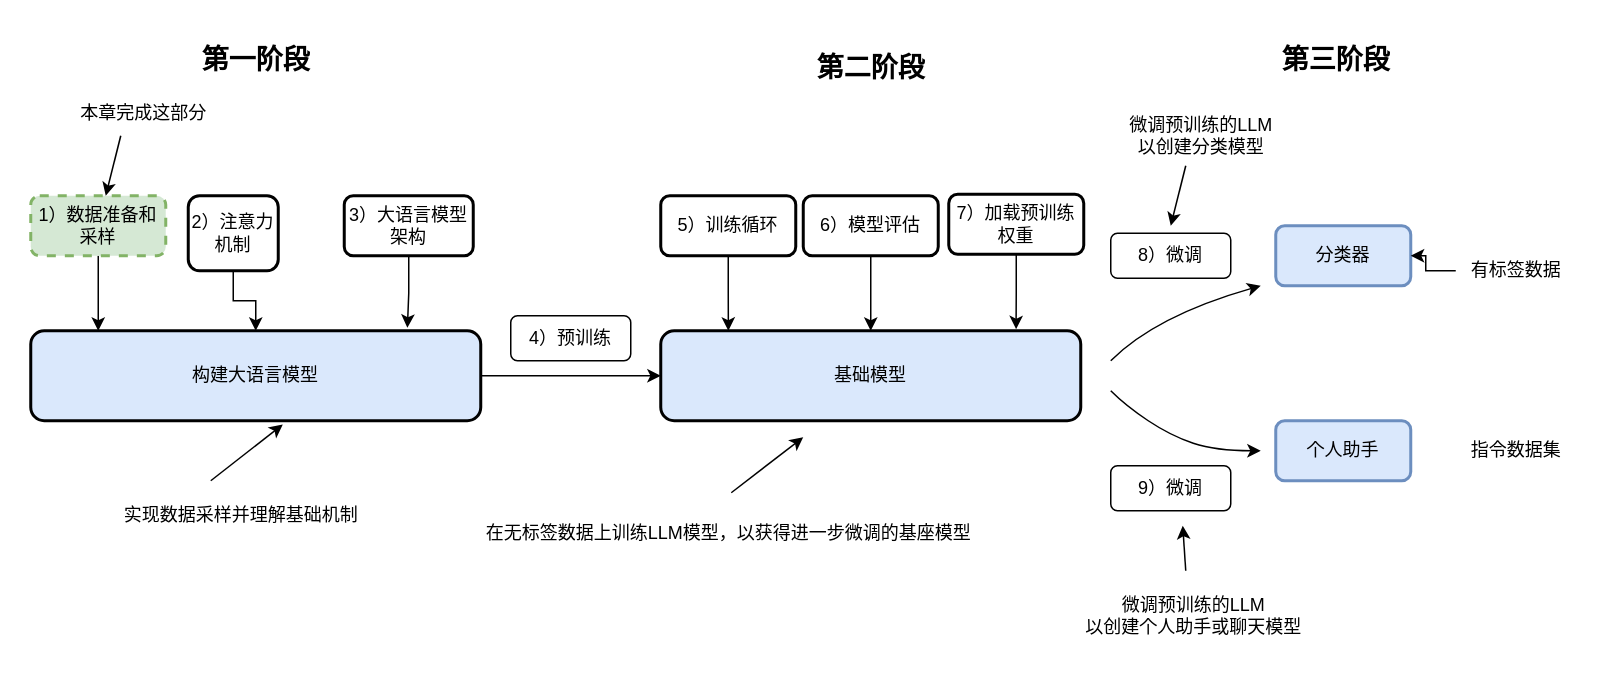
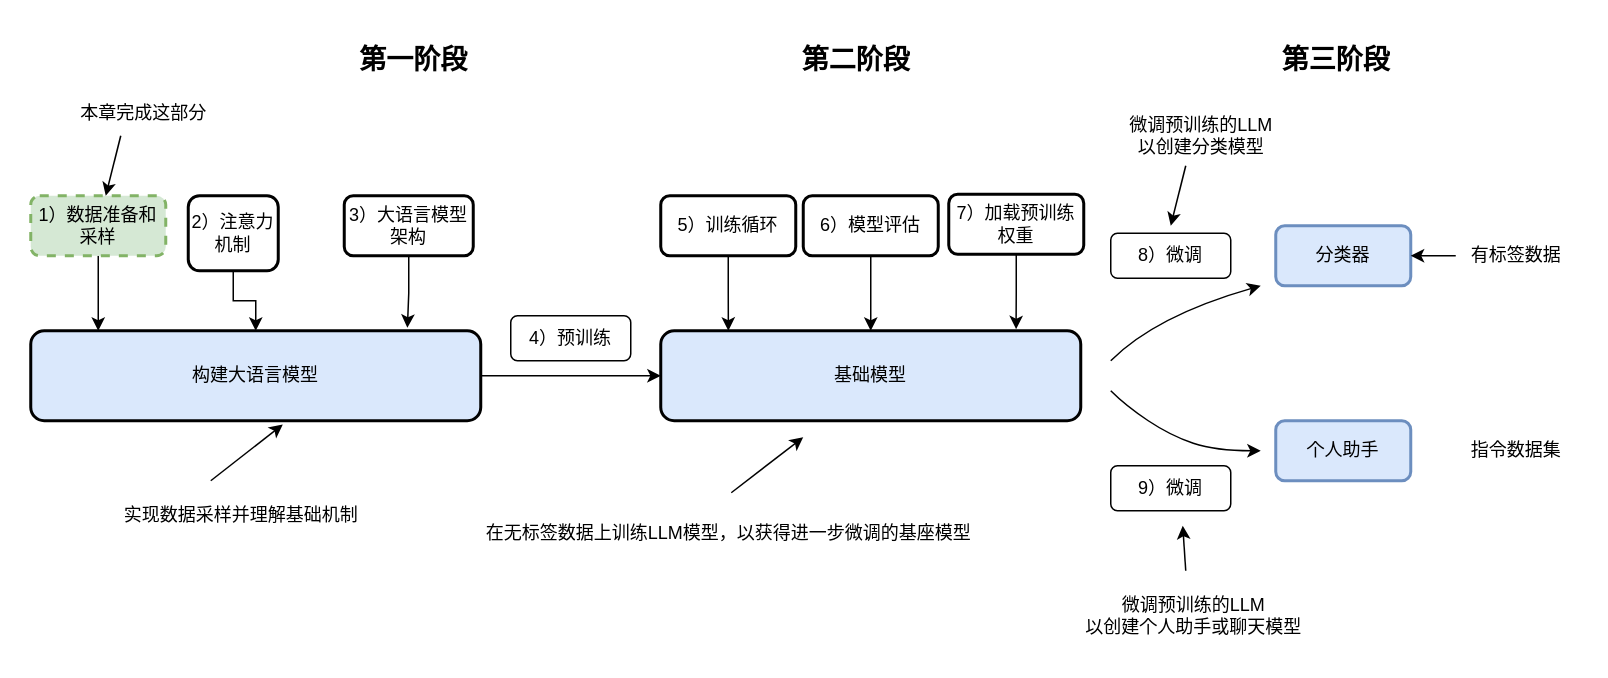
node "第一阶段": moved (256, 61) -> (413, 61)
node "第二阶段": moved (871, 68) -> (856, 61)
node "有标签数据": moved (1516, 271) -> (1516, 256)
